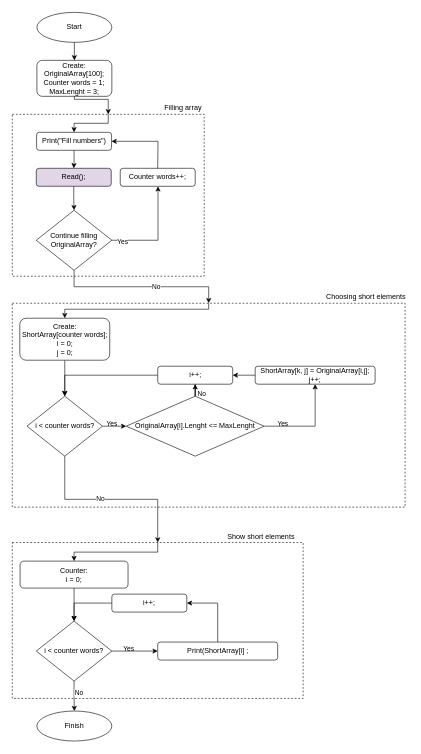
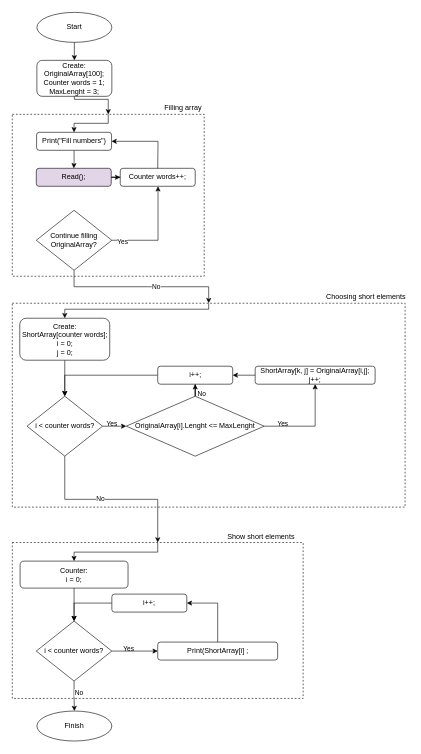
edge "Read();" -> "Continue filling OriginalArray?": now "Read();" -> "Counter words++;"
